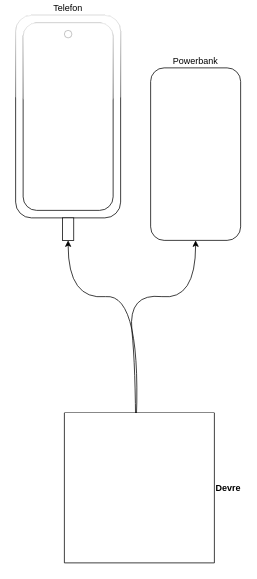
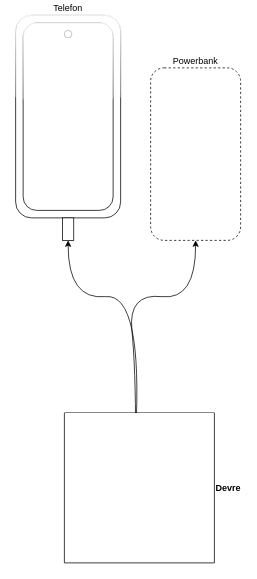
node "Powerbank": style solid -> dashed
